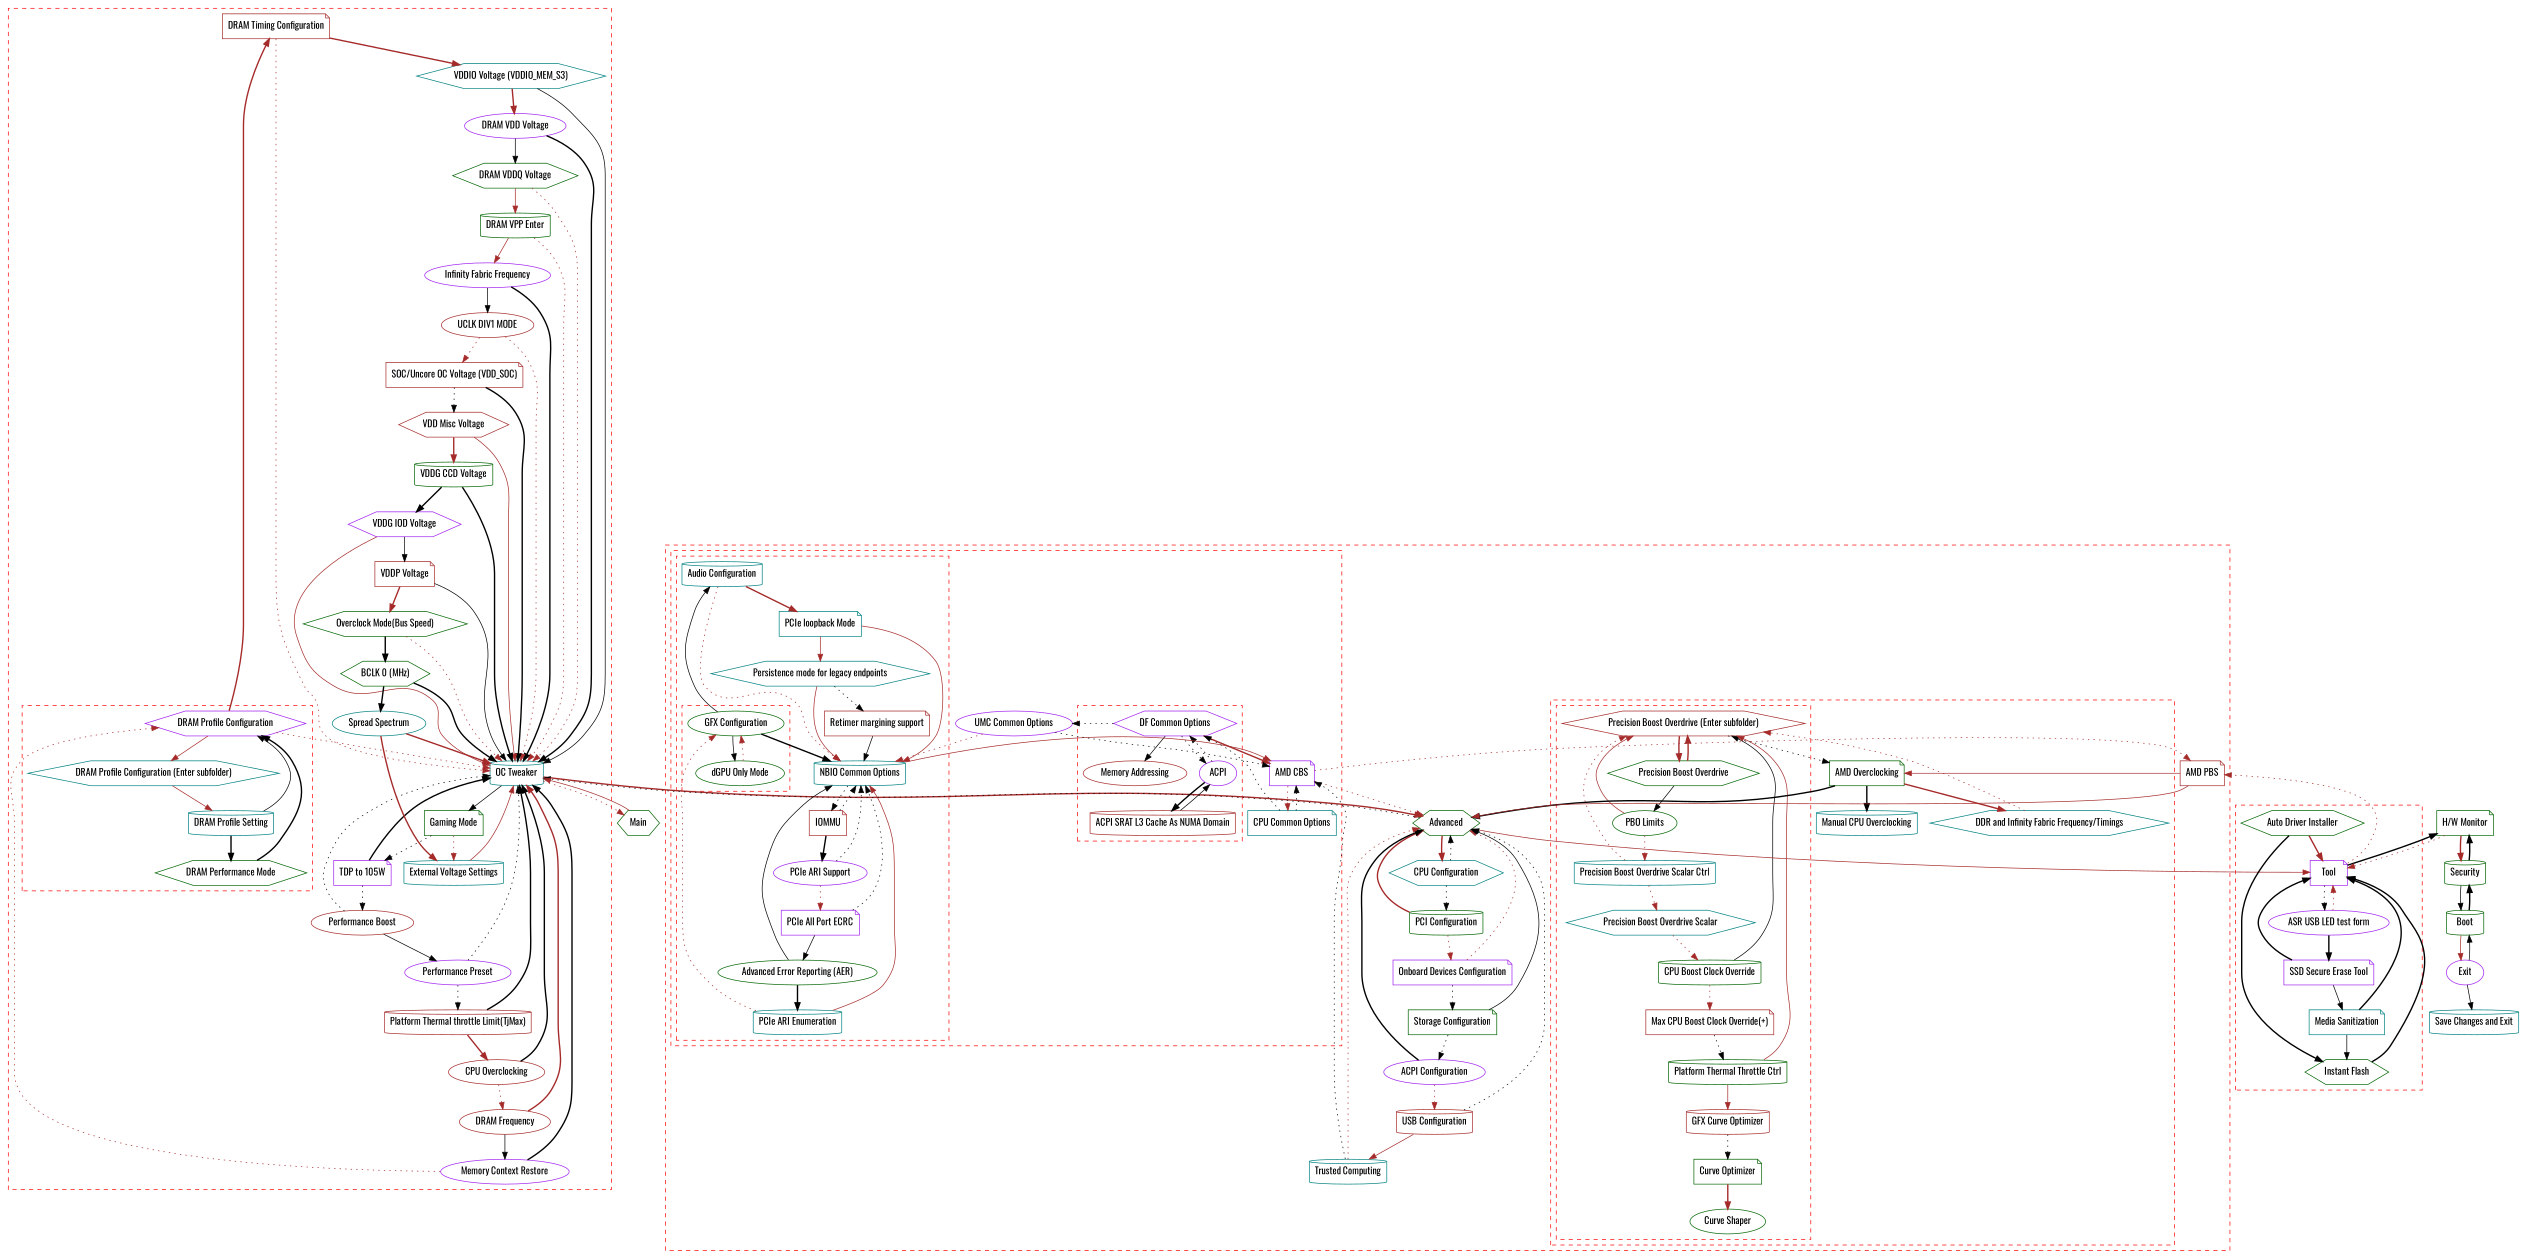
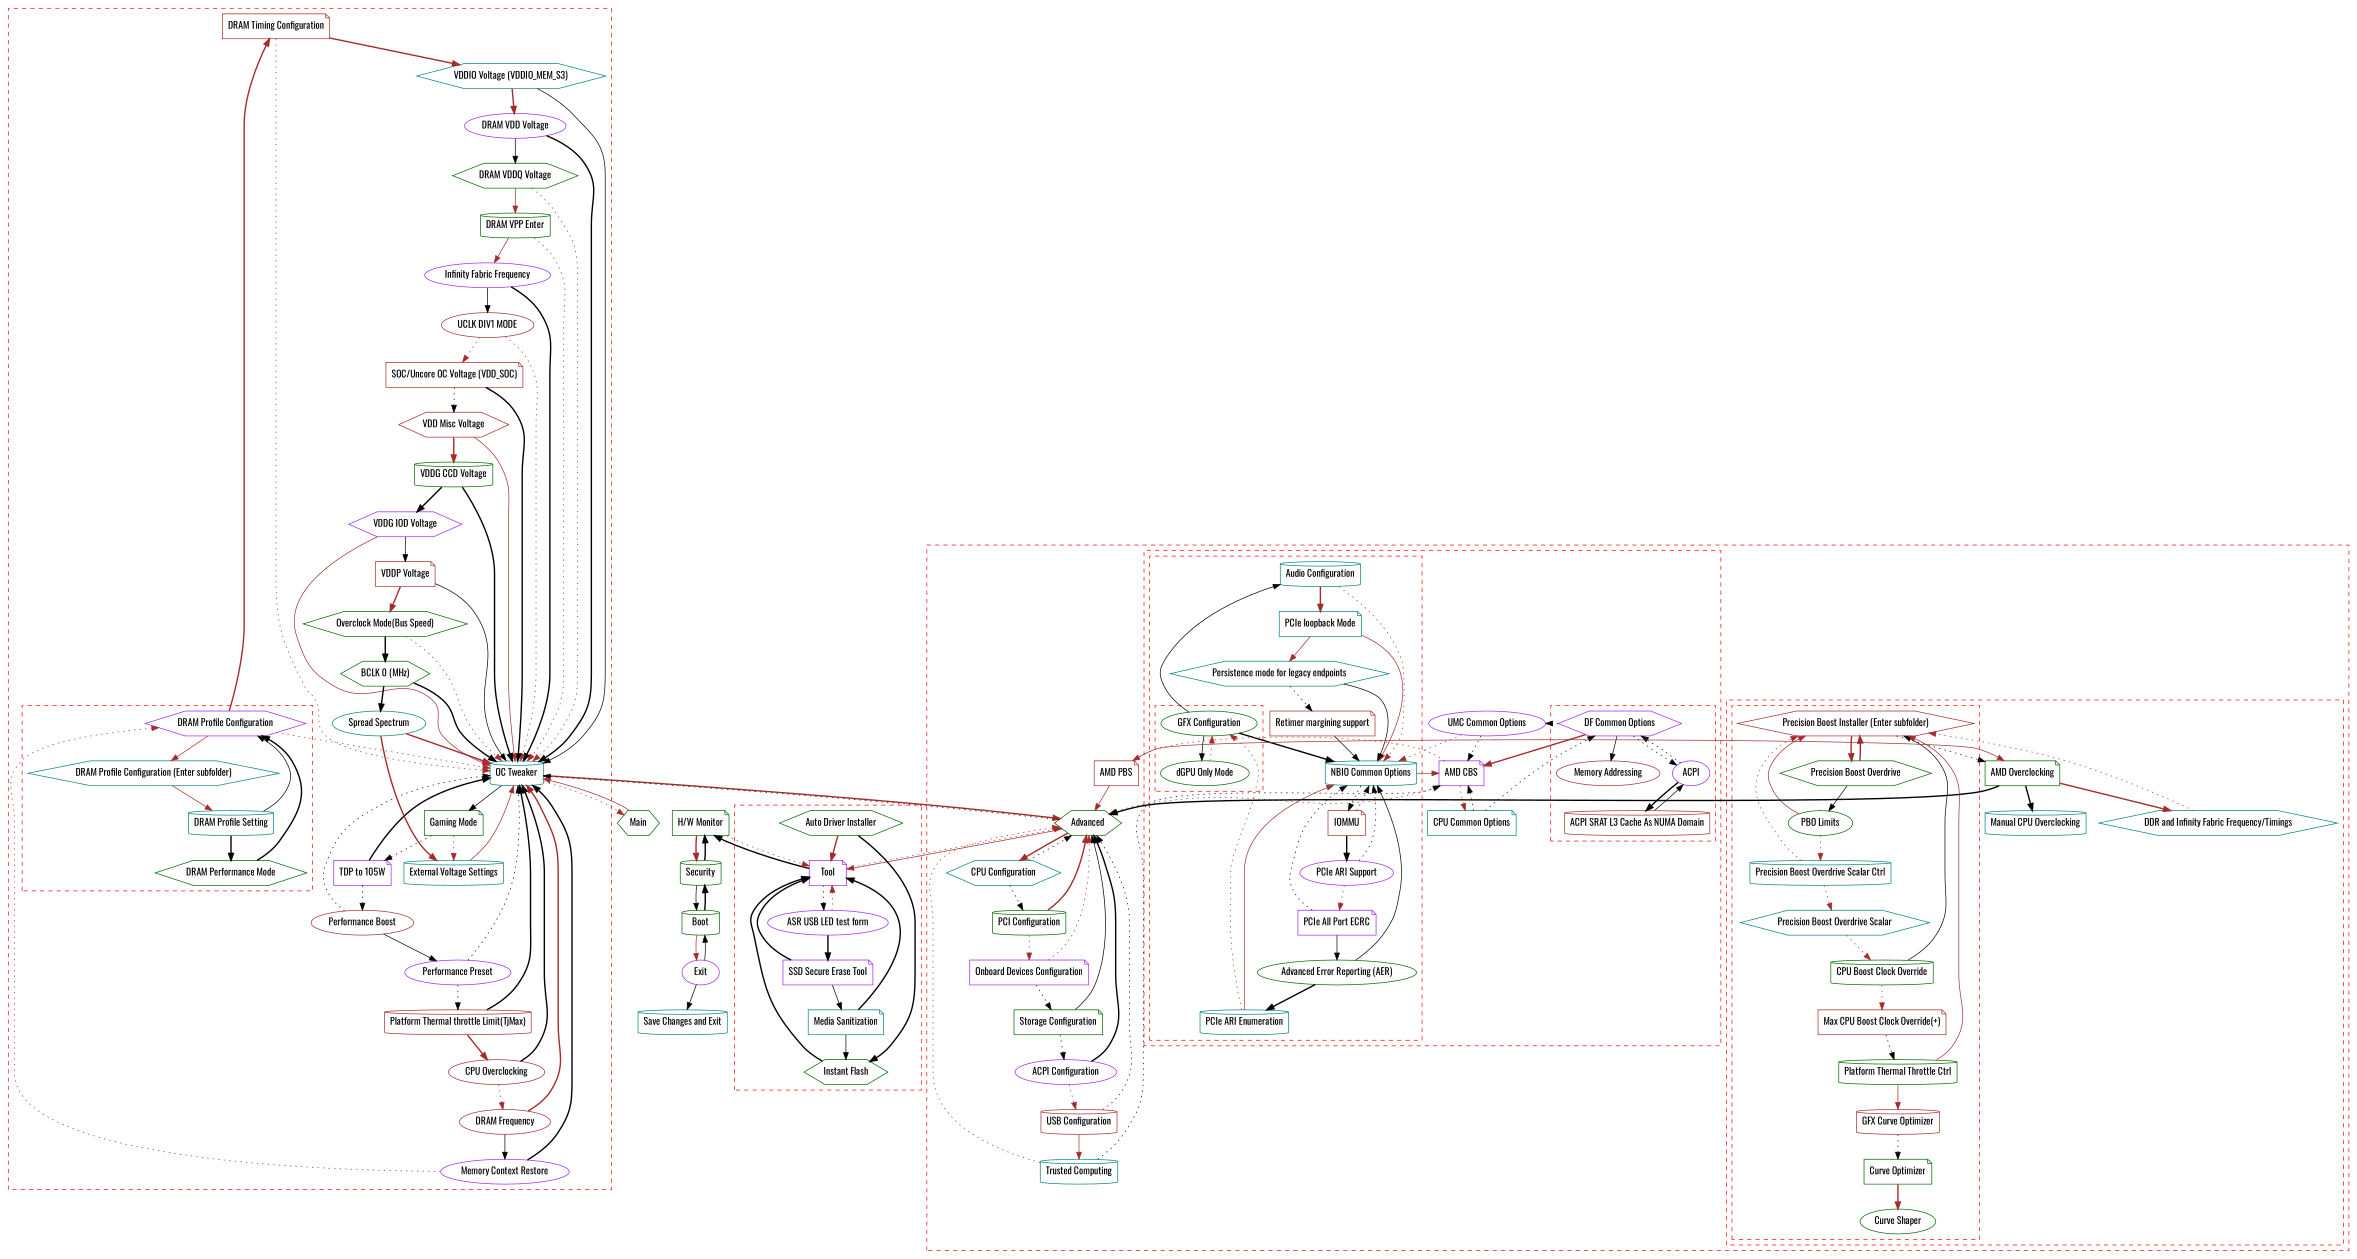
node "Precision Boost Overdrive (Enter subfolder)": label "Precision Boost Overdrive (Enter subfolder)" -> "Precision Boost Installer (Enter subfolder)"
edge "Persistence mode for legacy endpoints" -> "NBIO Common Options": color brown -> black
edge "Tool" -> "AMD PBS": now "Tool" -> "Advanced"
